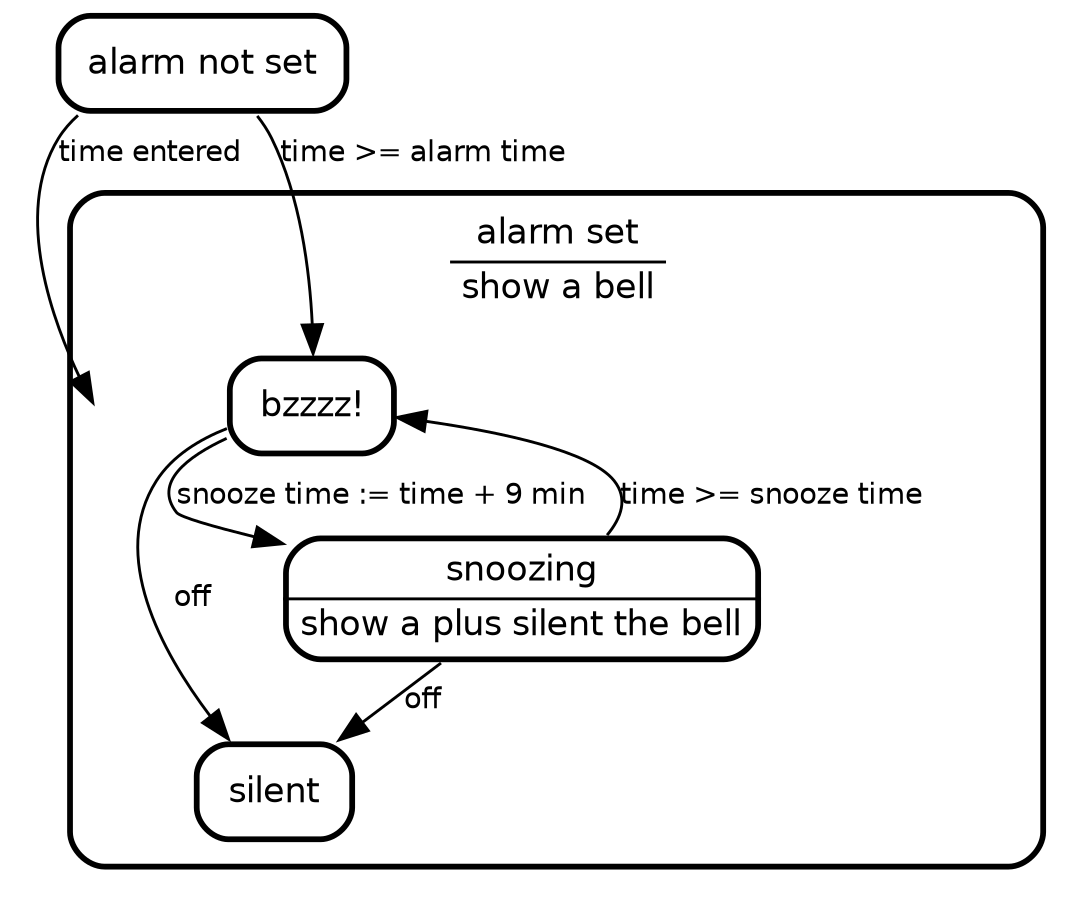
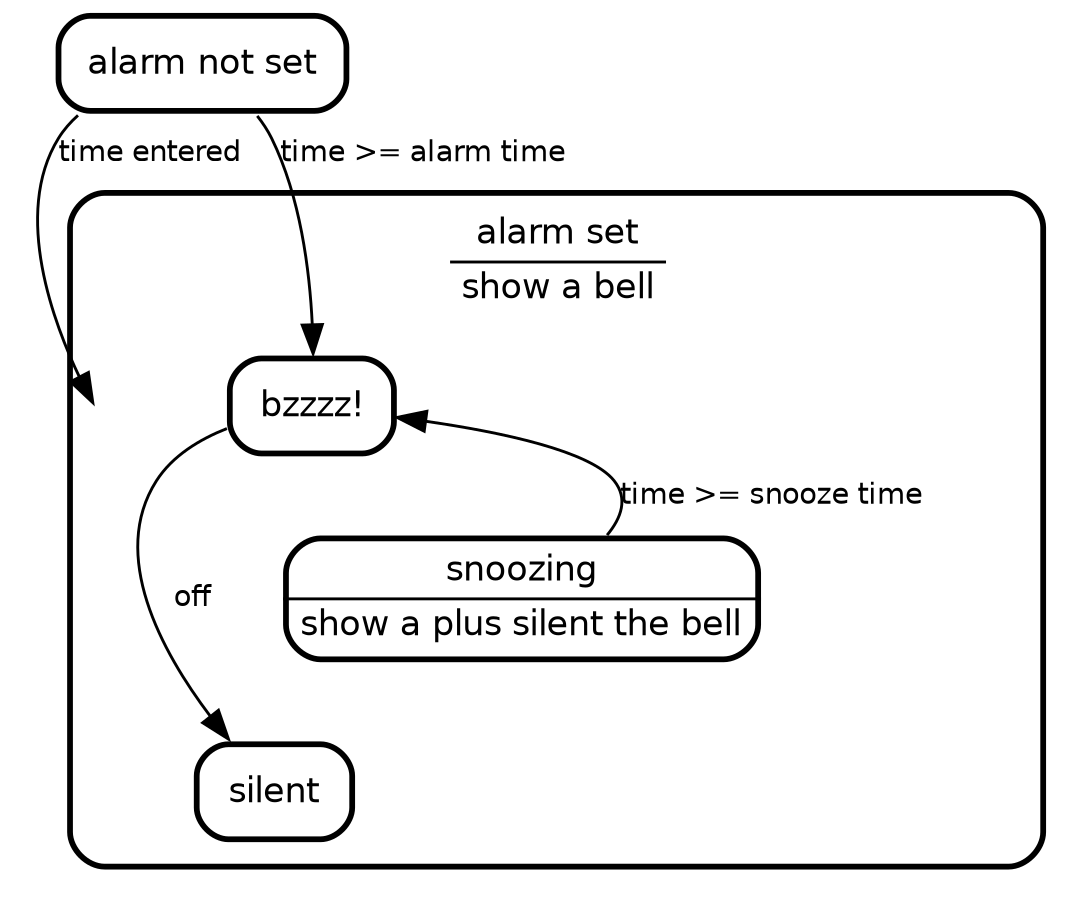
edge "bzzzz!" -> "snoozing": removed, label "snooze time := time + 9 min"
edge "snoozing" -> "silent": removed, label "off"
